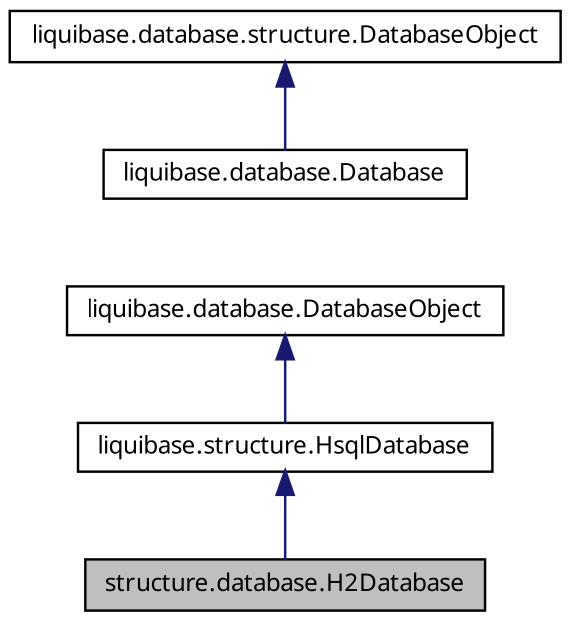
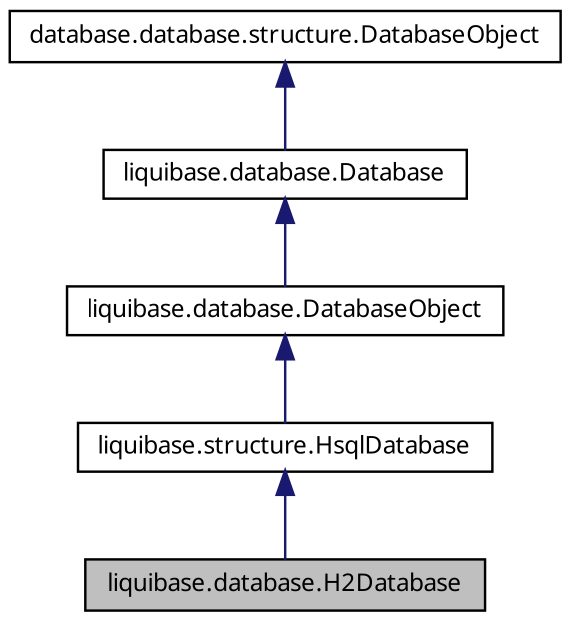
node "liquibase.database.structure.DatabaseObject": label "liquibase.database.structure.DatabaseObject" -> "database.database.structure.DatabaseObject"
edge "liquibase.database.DatabaseObject" -> "liquibase.database.Database": added
node "structure.database.H2Database": label "structure.database.H2Database" -> "liquibase.database.H2Database"
